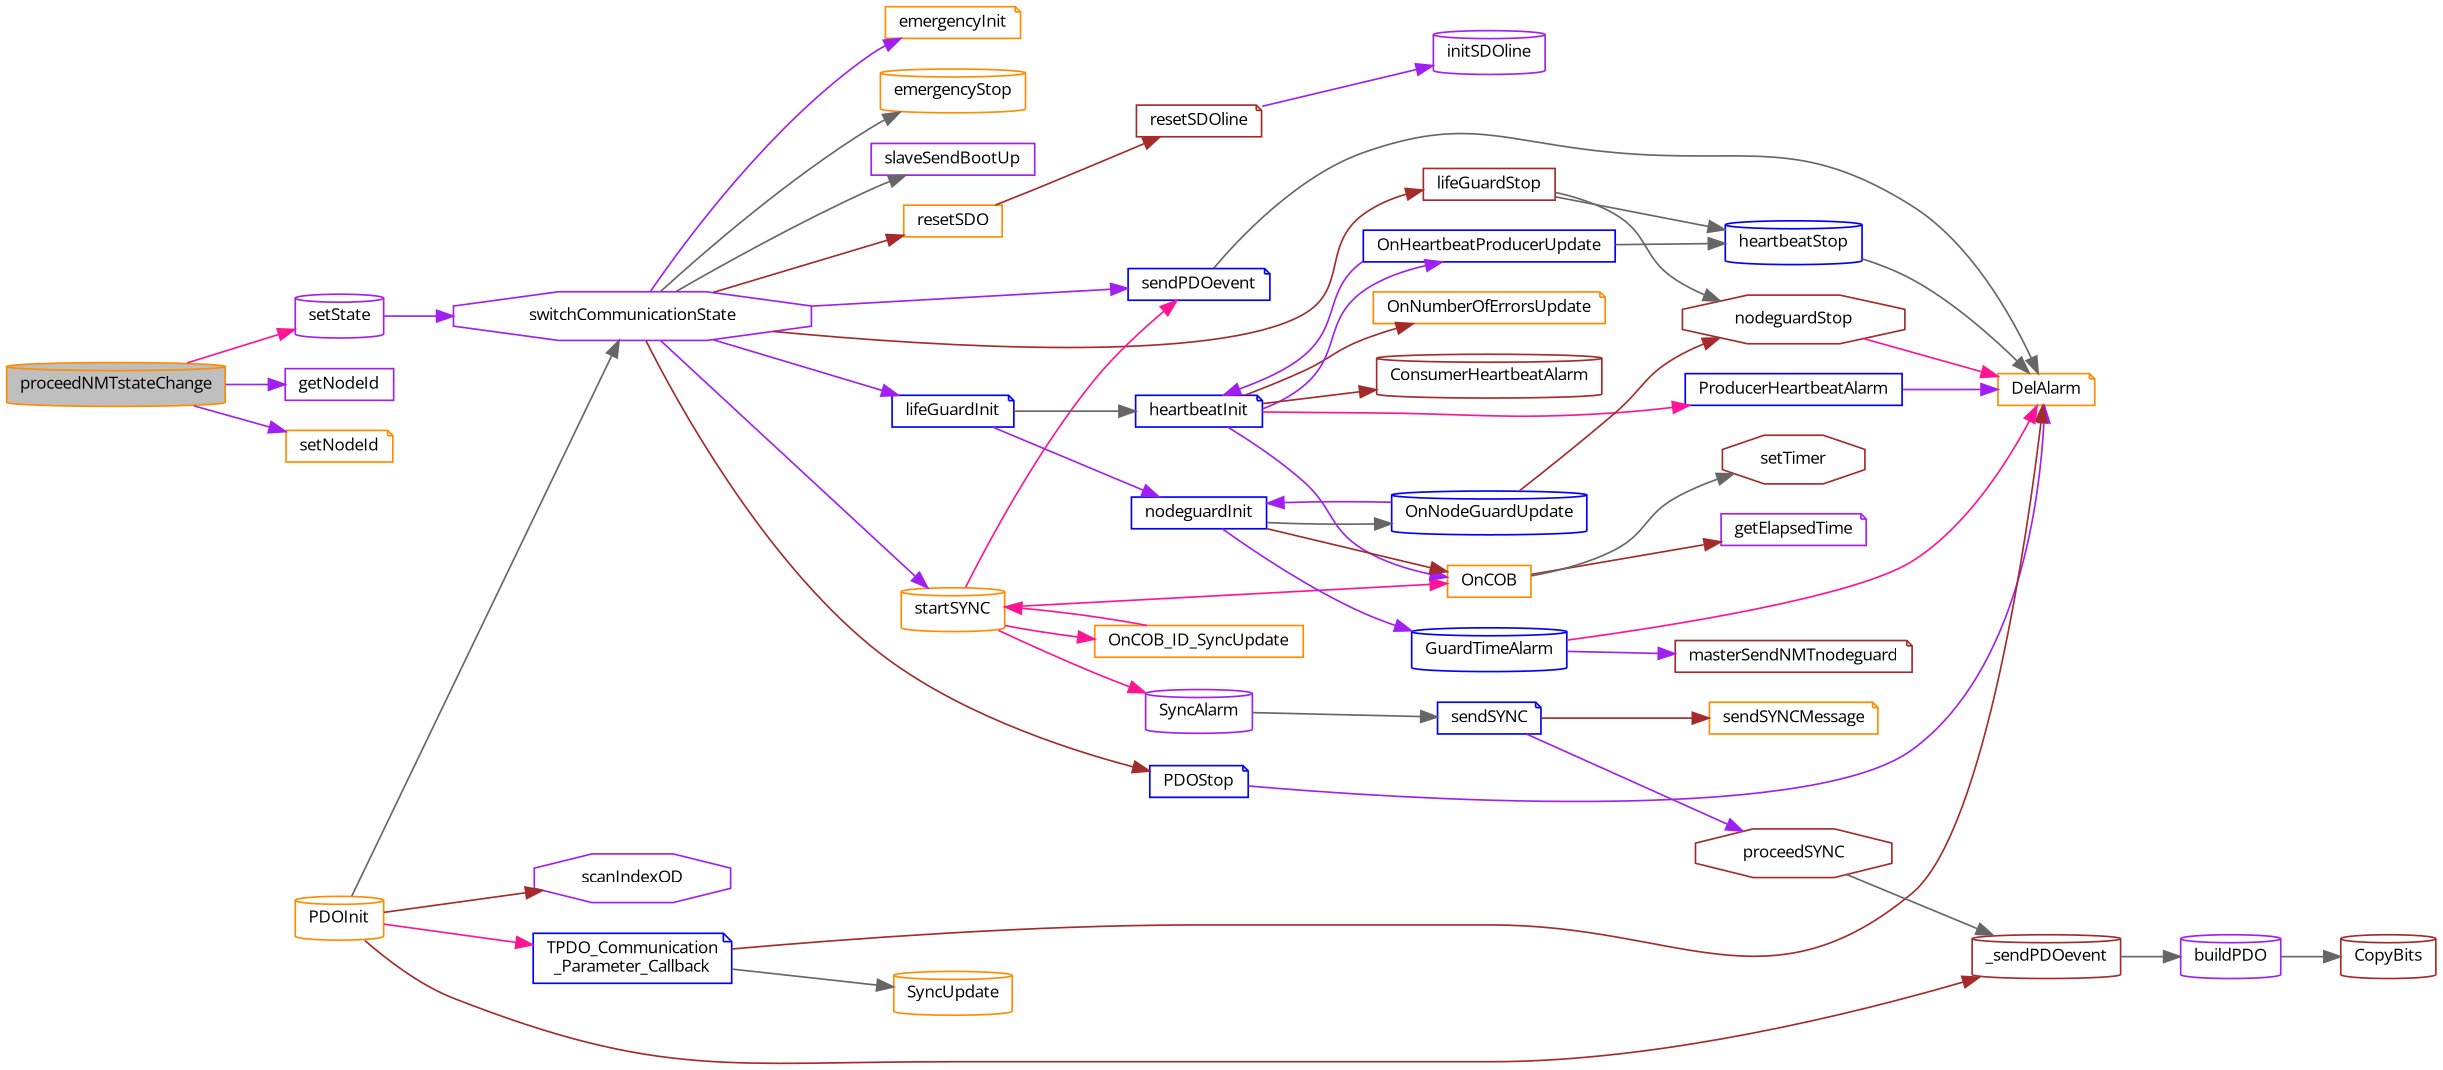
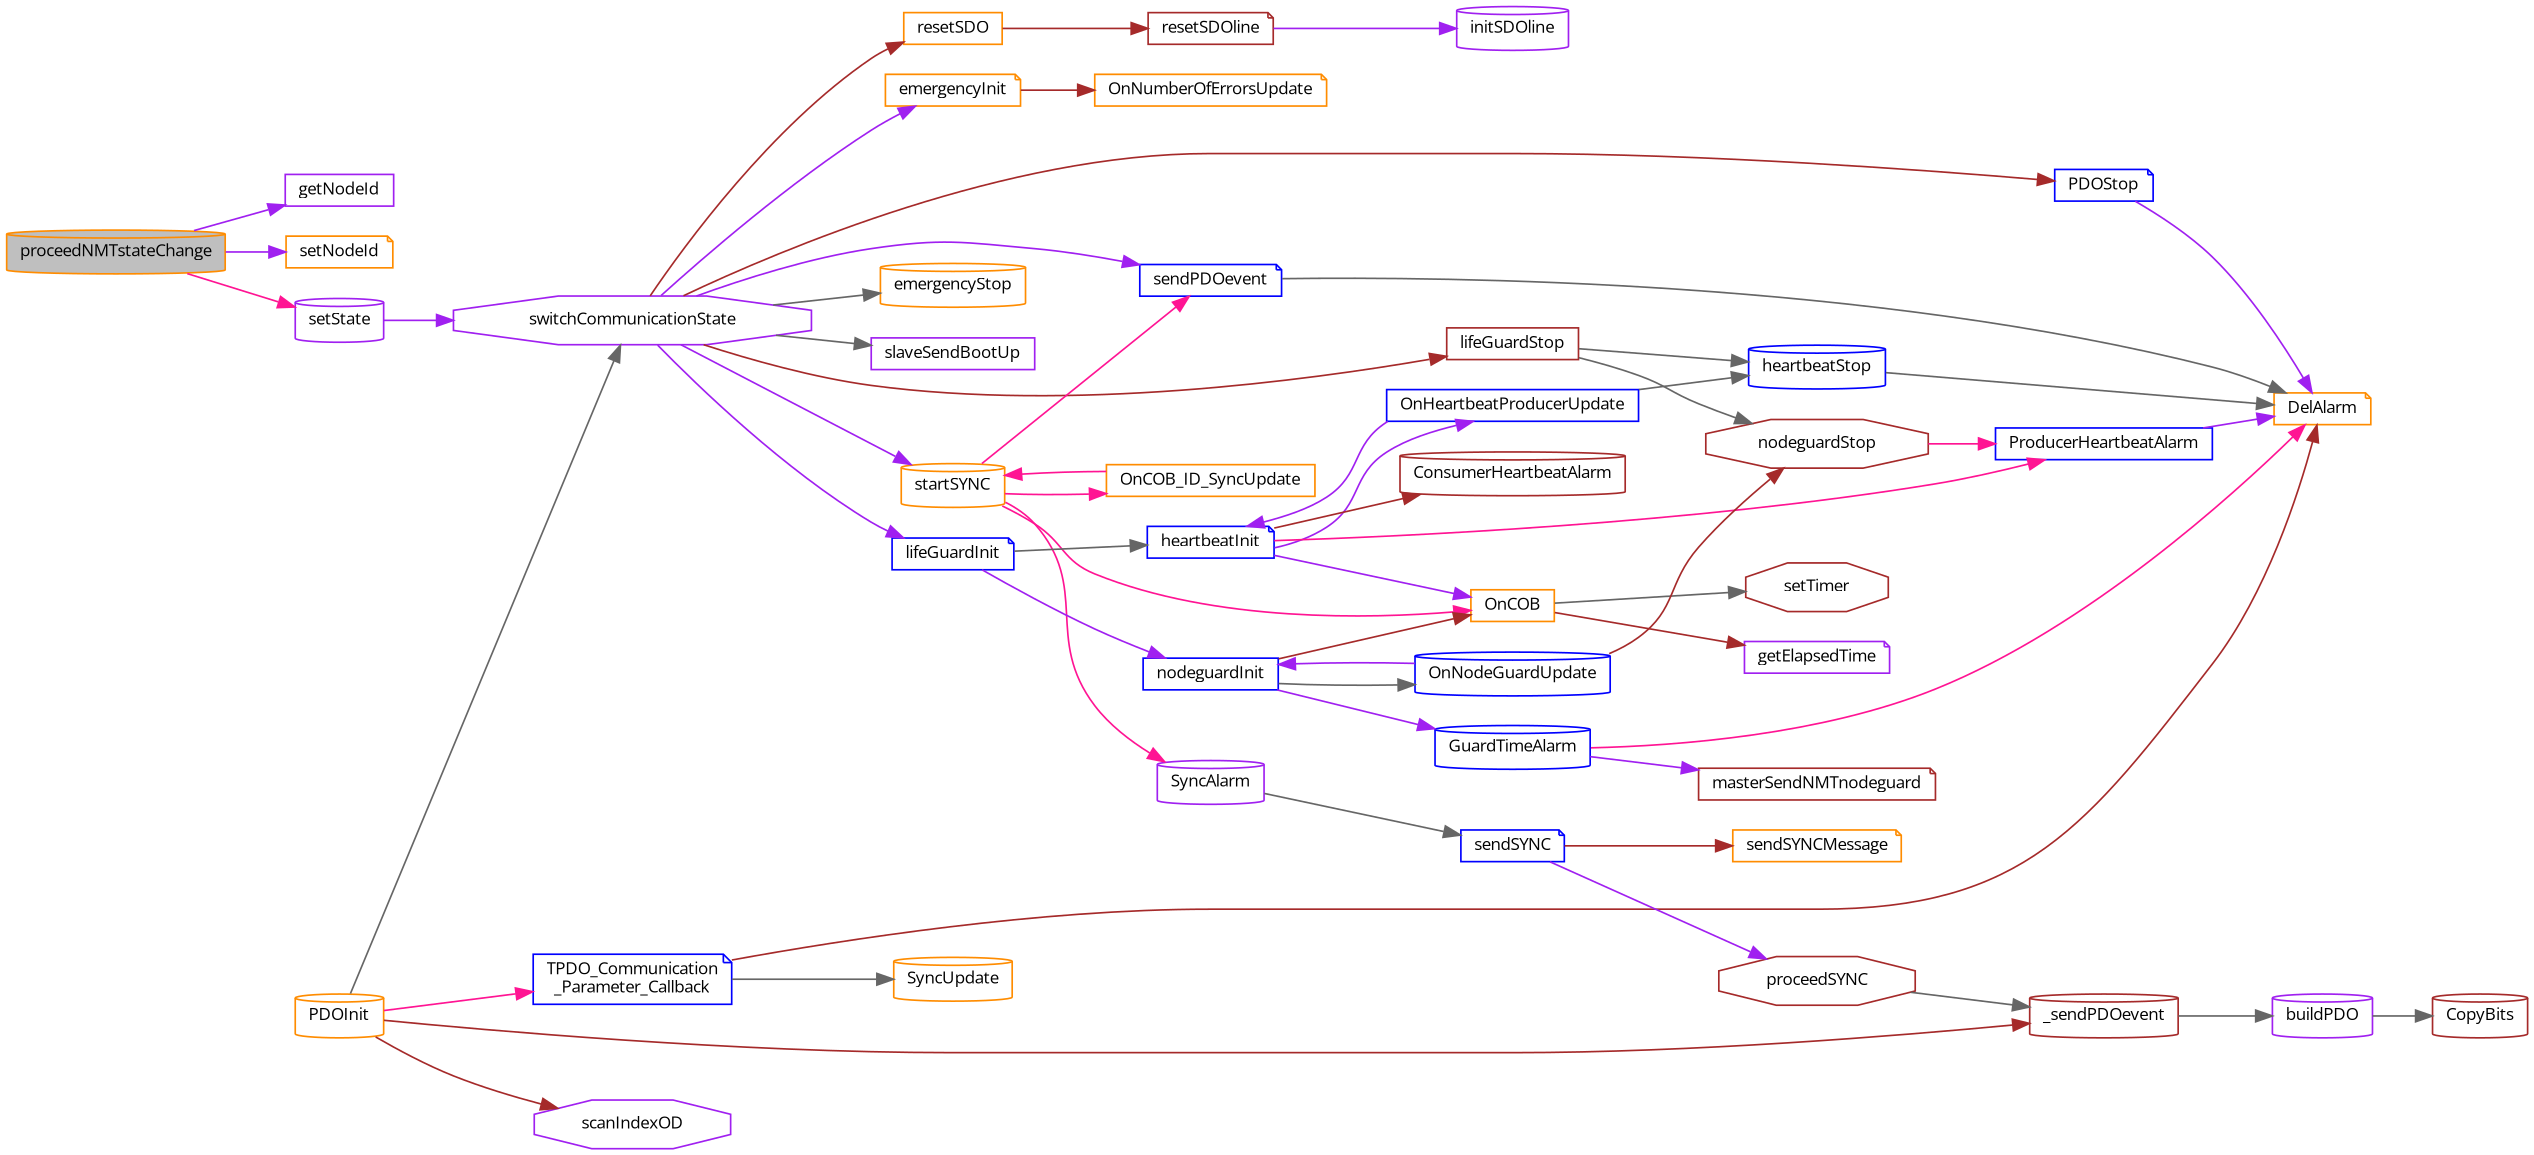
edge "nodeguardStop" -> "DelAlarm": now "nodeguardStop" -> "ProducerHeartbeatAlarm"
edge "heartbeatInit" -> "OnNumberOfErrorsUpdate": now "emergencyInit" -> "OnNumberOfErrorsUpdate"
